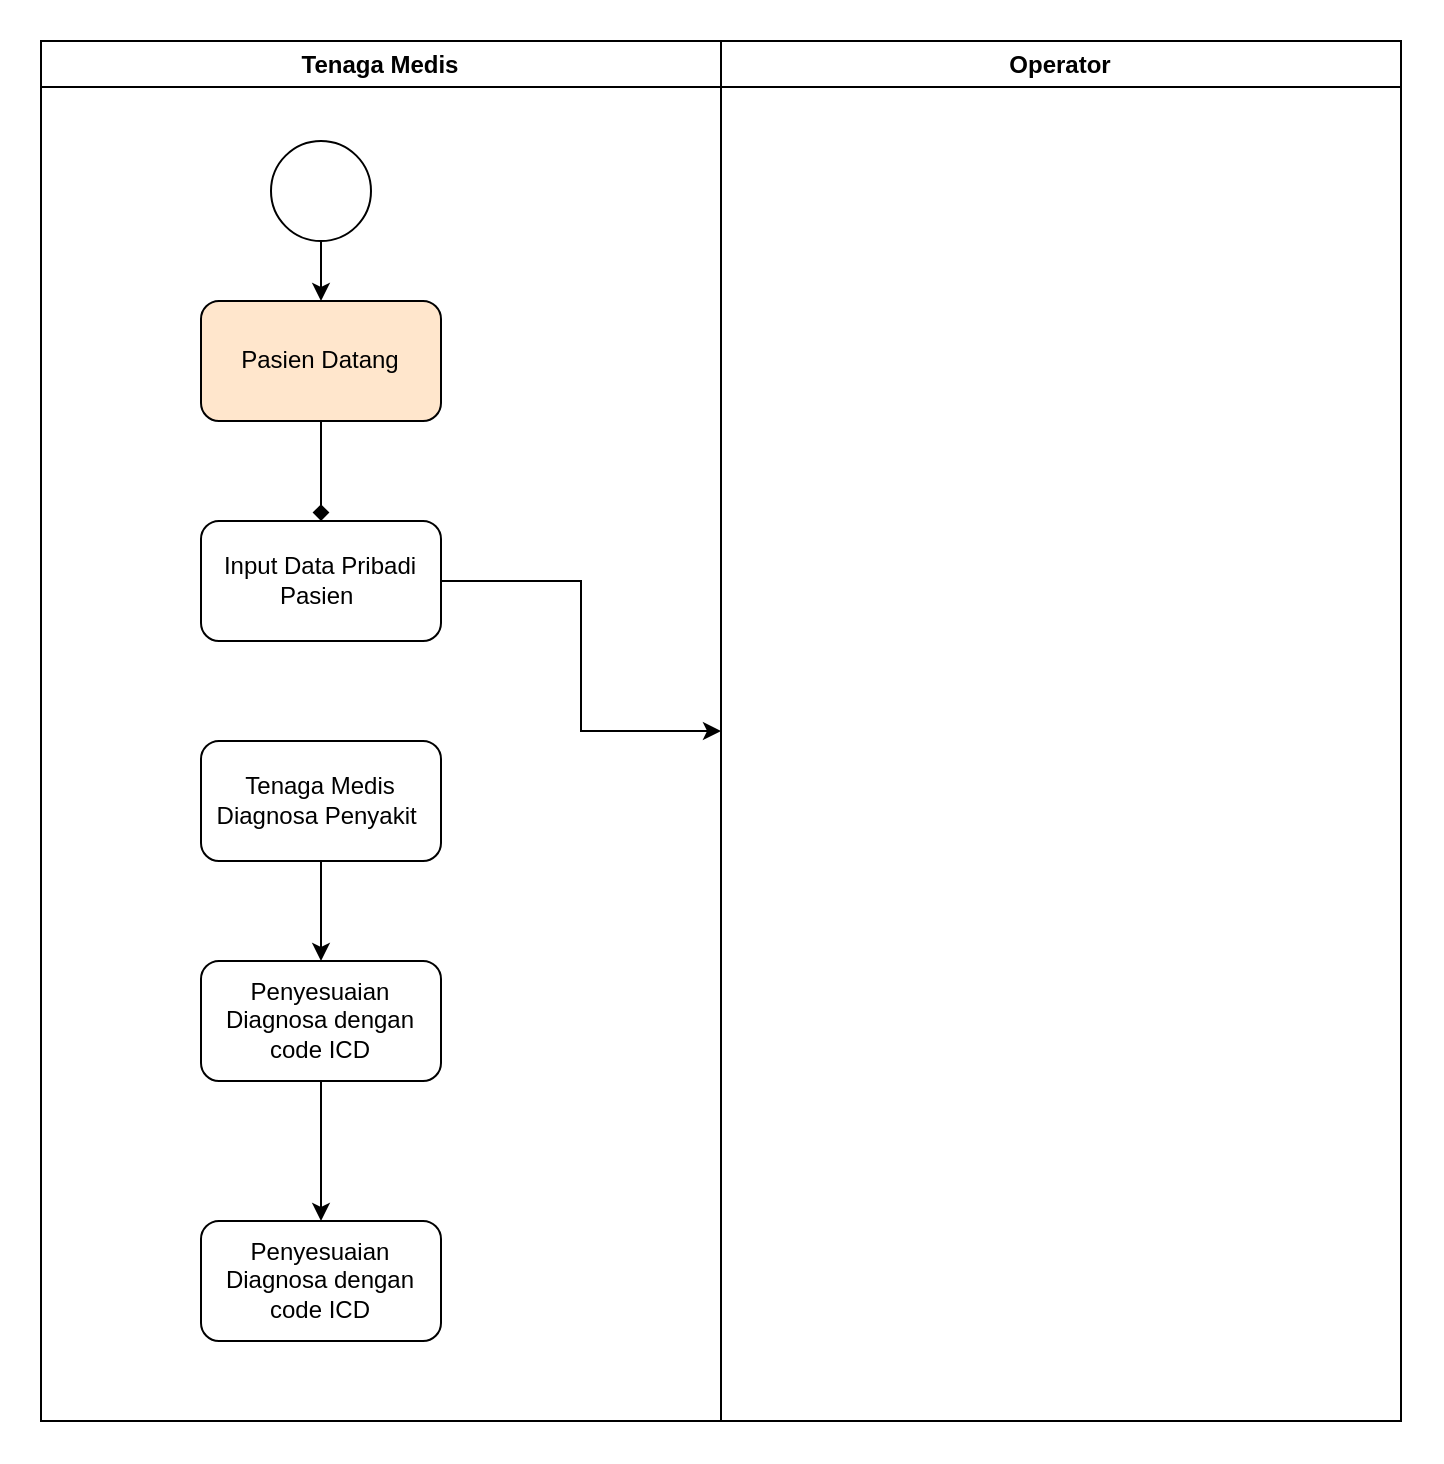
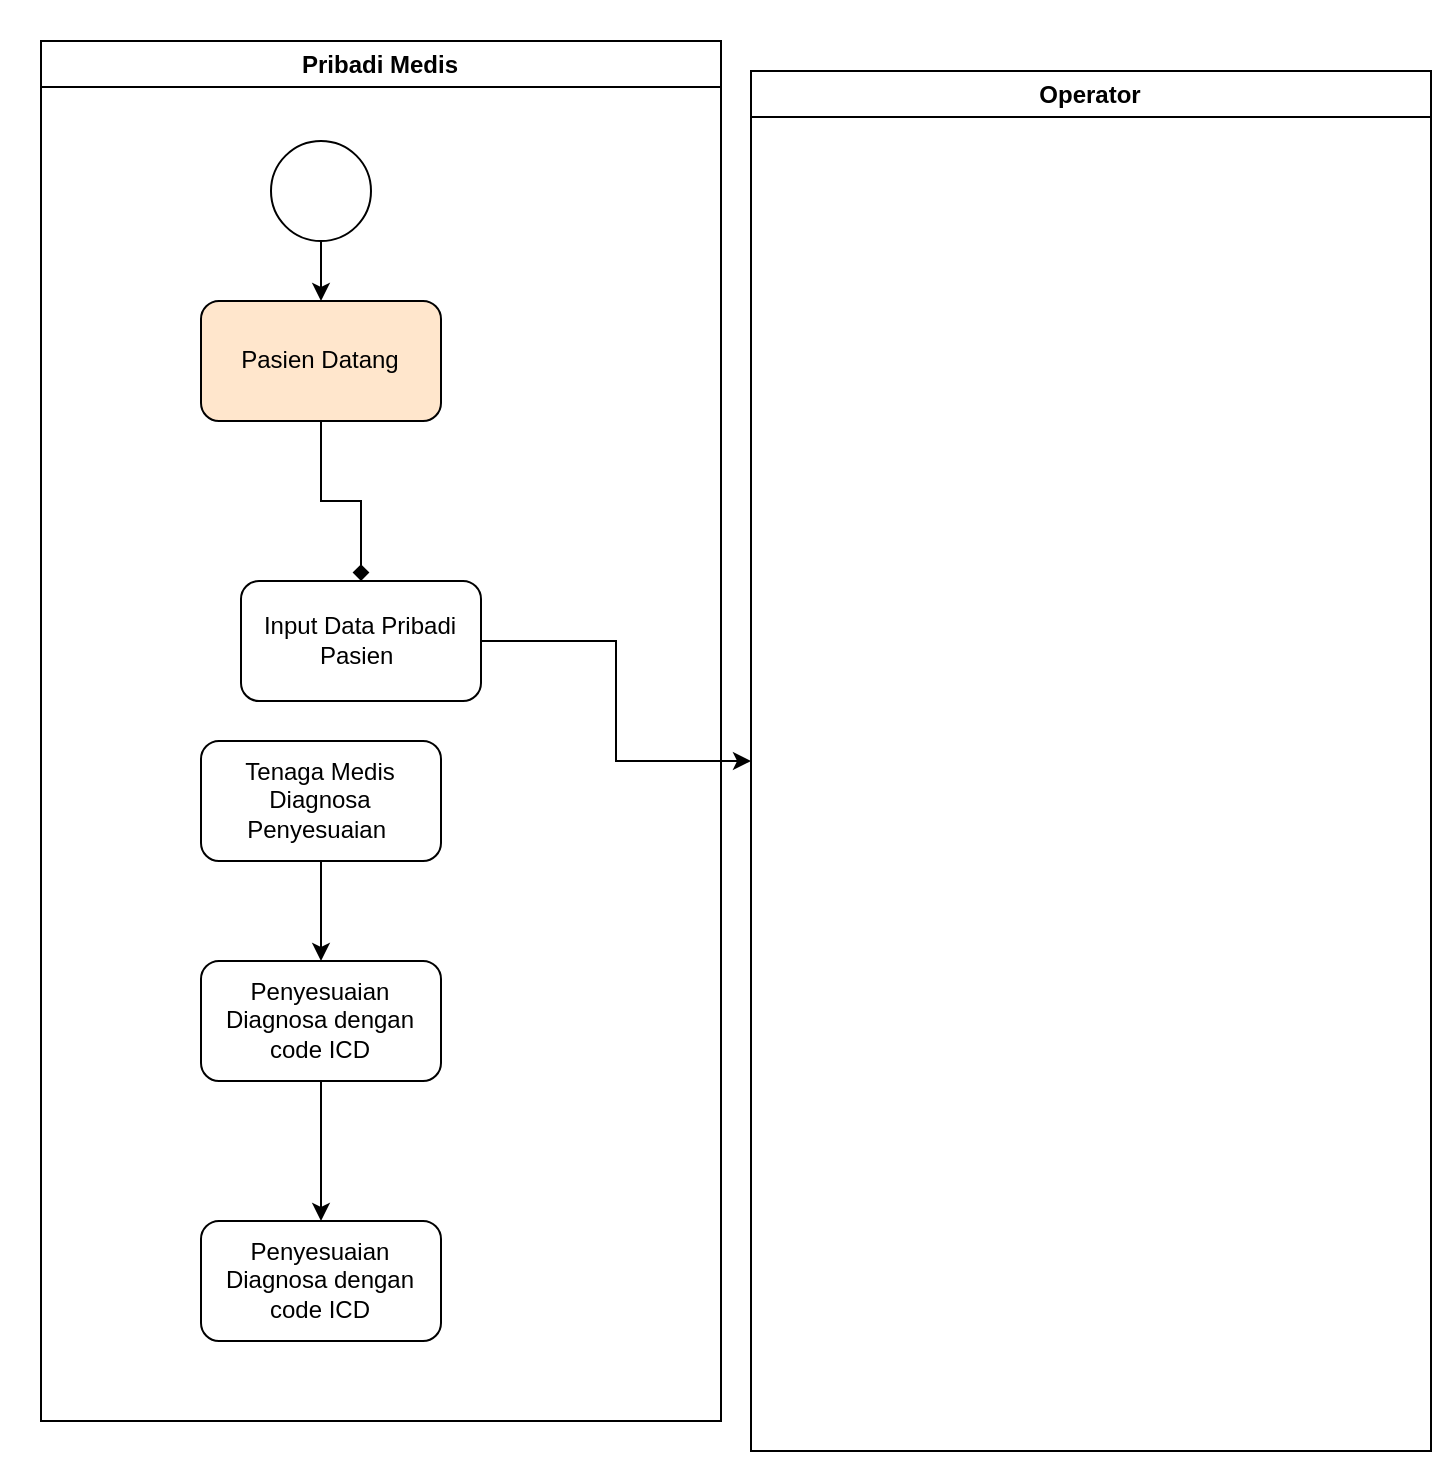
node "Tenaga Medis": label "Tenaga Medis" -> "Pribadi Medis"
node "Input Data Pribadi Pasien": moved (321, 581) -> (361, 641)
node "Operator": moved (1061, 731) -> (1091, 761)
node "Tenaga Medis Diagnosa Penyakit": label "Tenaga Medis Diagnosa Penyakit" -> "Tenaga Medis Diagnosa Penyesuaian"
